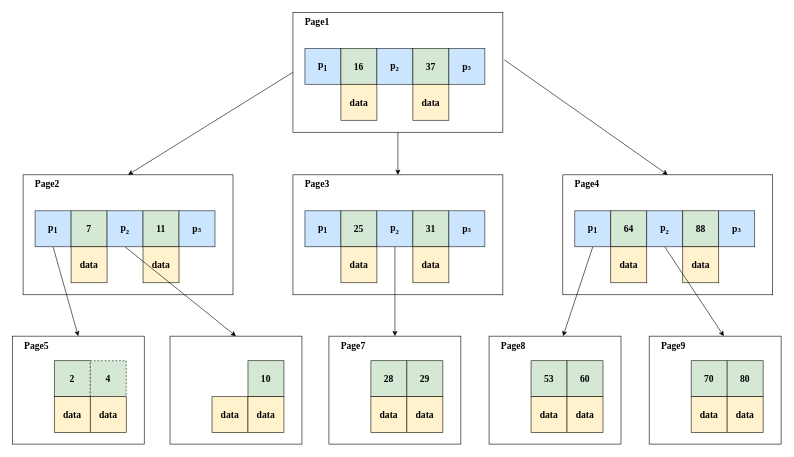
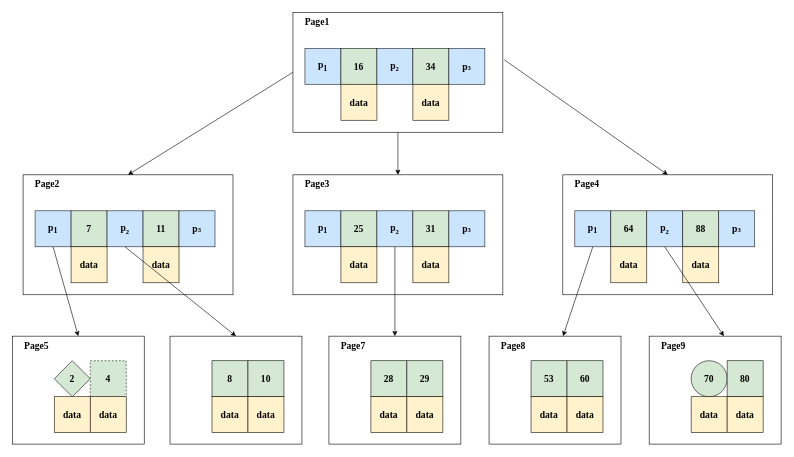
node "37": label "37" -> "34"
node "2": shape rectangle -> diamond
node "8": added
node "70": shape rectangle -> ellipse
